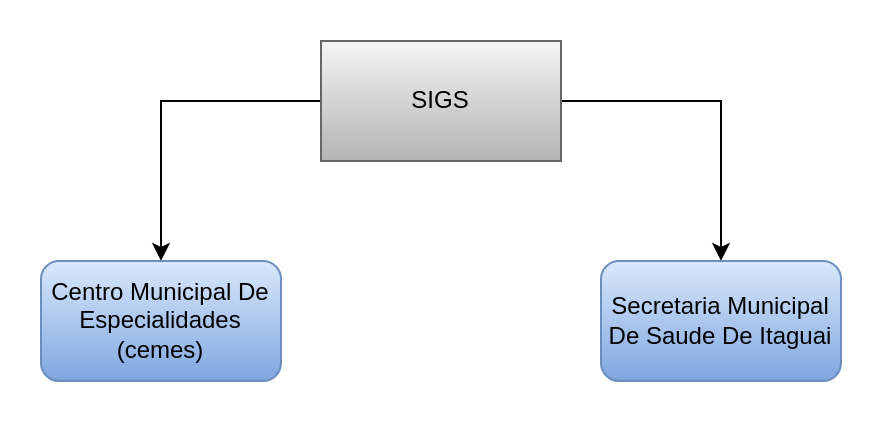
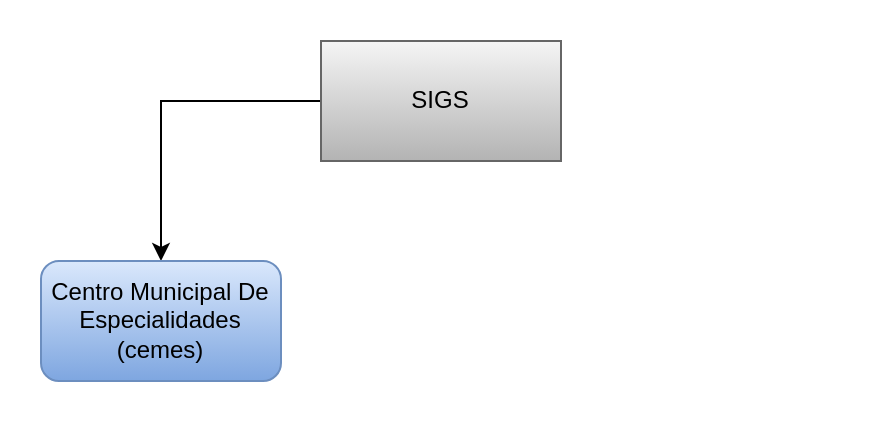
edge "SIGS" -> "Secretaria Municipal De Saude De Itaguai": removed
node "Secretaria Municipal De Saude De Itaguai": removed
